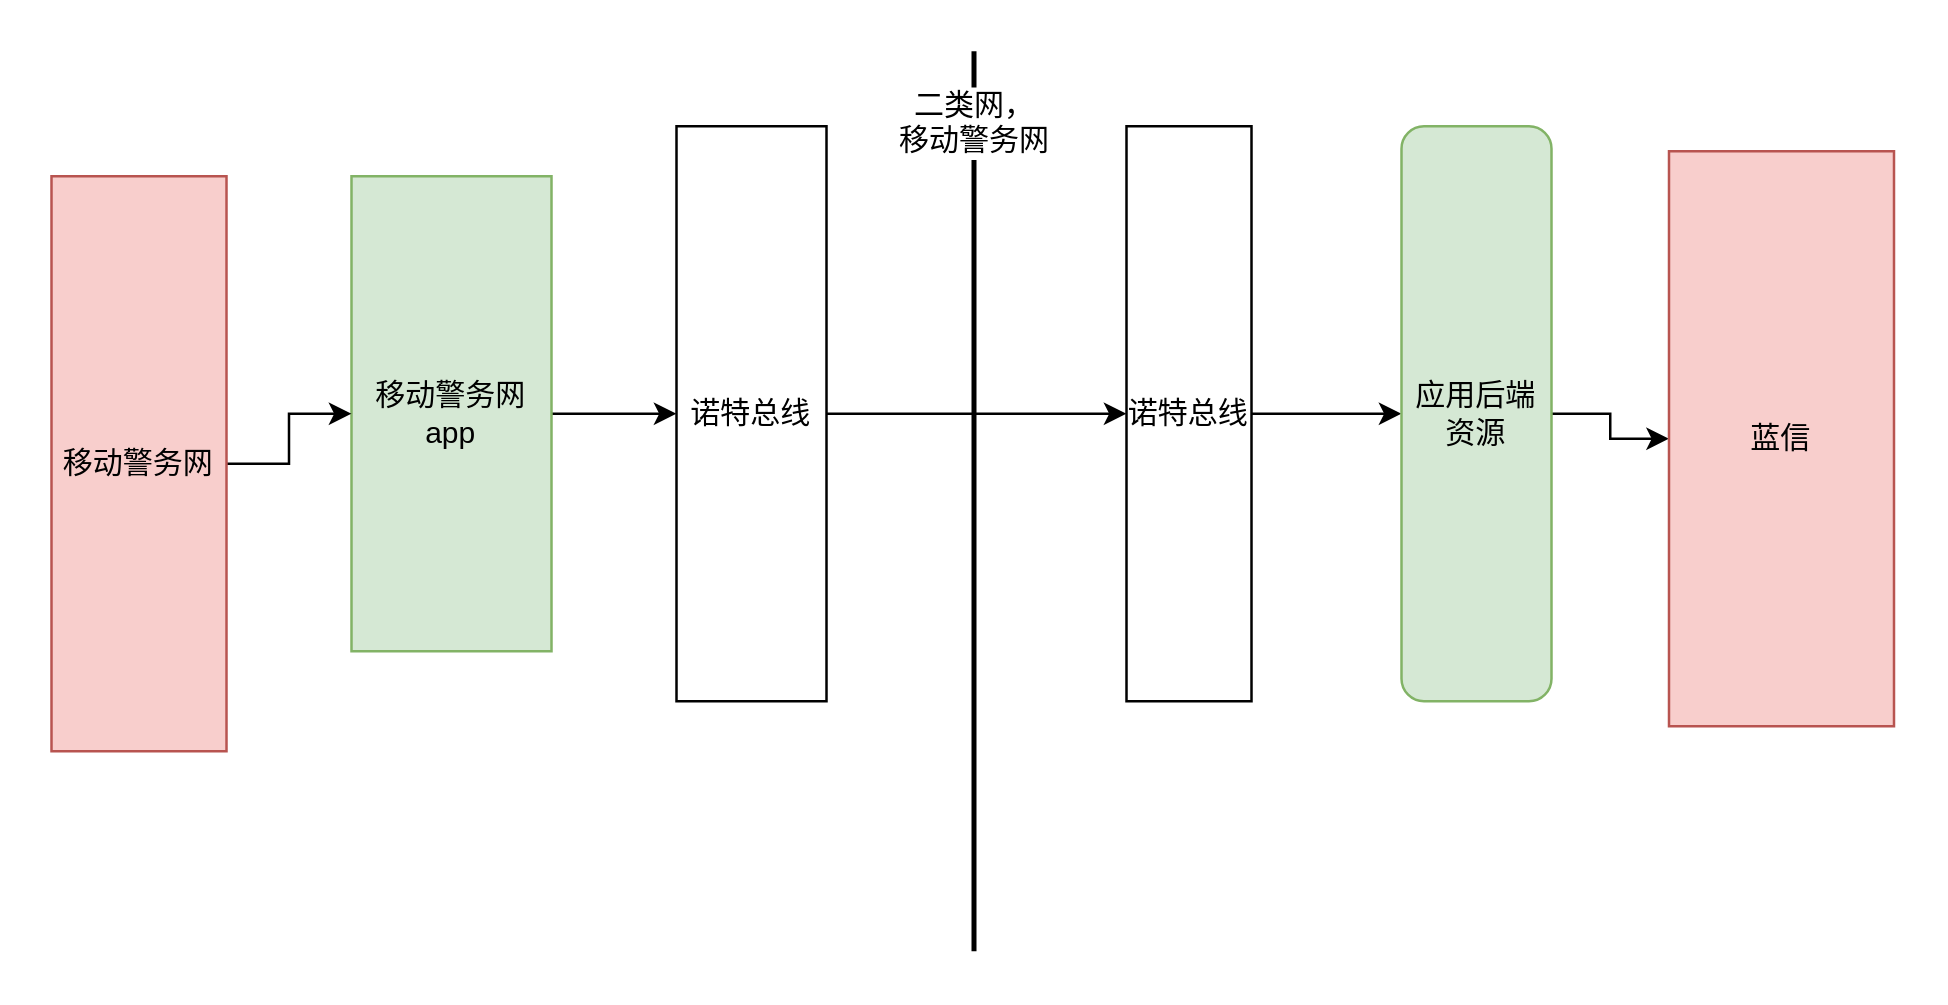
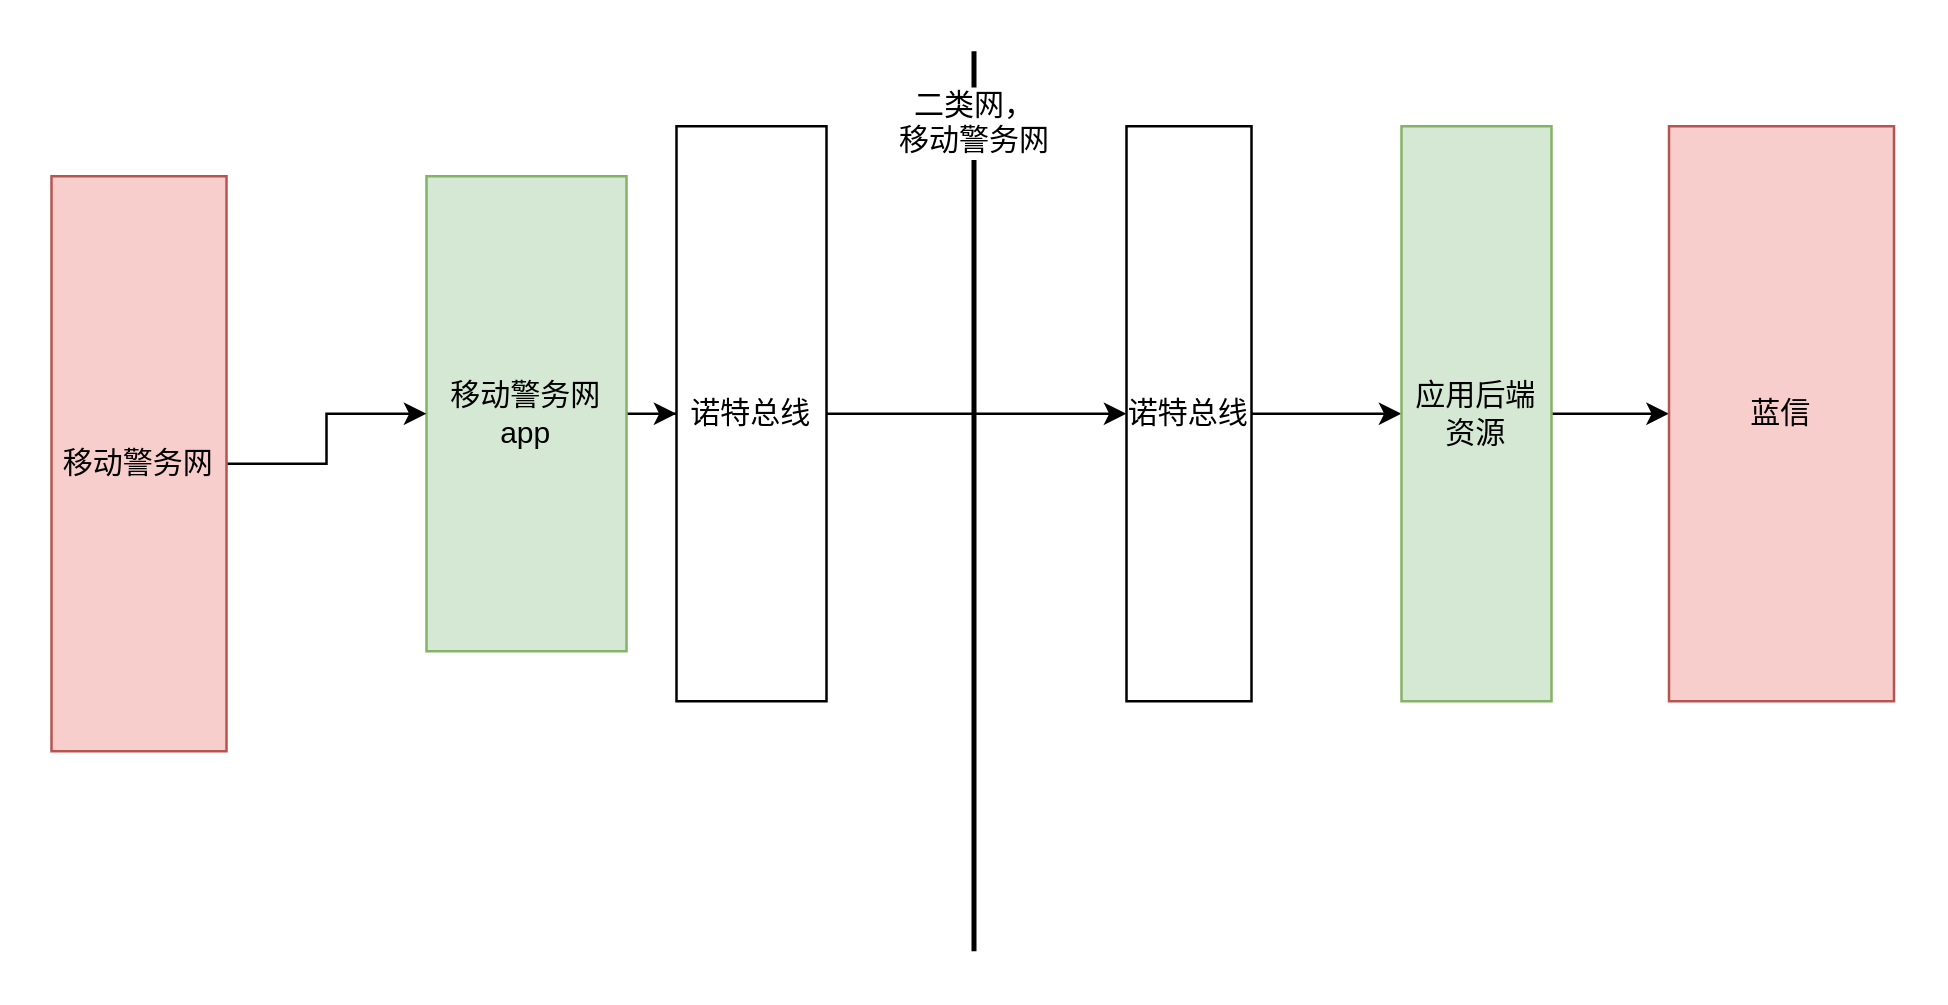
node "移动警务网 app": moved (451, 414) -> (526, 414)
node "应用后端资源": shape rounded rectangle -> rectangle
node "蓝信": moved (1781, 439) -> (1781, 414)
